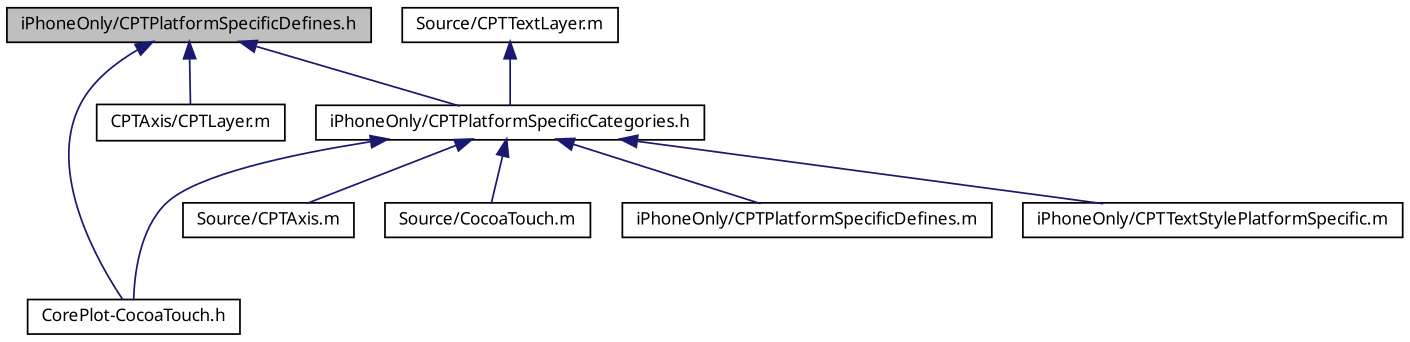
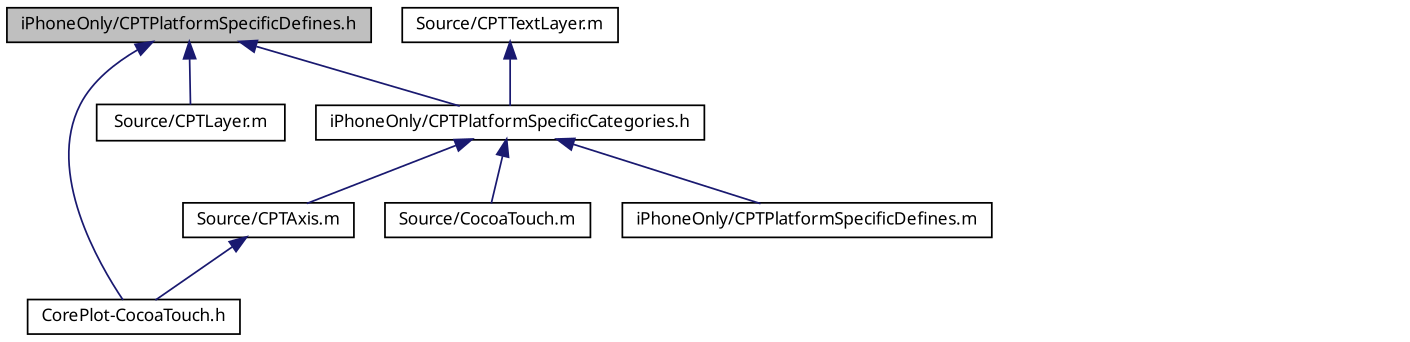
node "CPTAxis/CPTLayer.m": label "CPTAxis/CPTLayer.m" -> "Source/CPTLayer.m"
edge "CorePlot-CocoaTouch.h" -> "iPhoneOnly/CPTPlatformSpecificCategories.h": now "CorePlot-CocoaTouch.h" -> "Source/CPTAxis.m"
node "iPhoneOnly/CPTTextStylePlatformSpecific.m": removed
